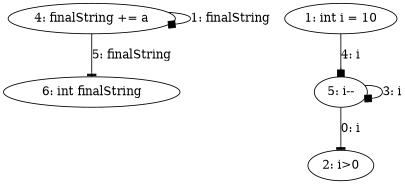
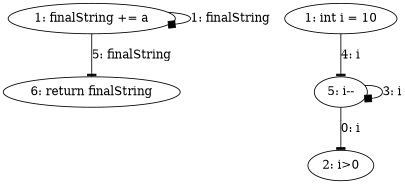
node "4: finalString += a": label "4: finalString += a" -> "1: finalString += a"
edge "1: int i = 10" -> "5: i--": arrowhead box -> tee
node "6: int finalString": label "6: int finalString" -> "6: return finalString"
